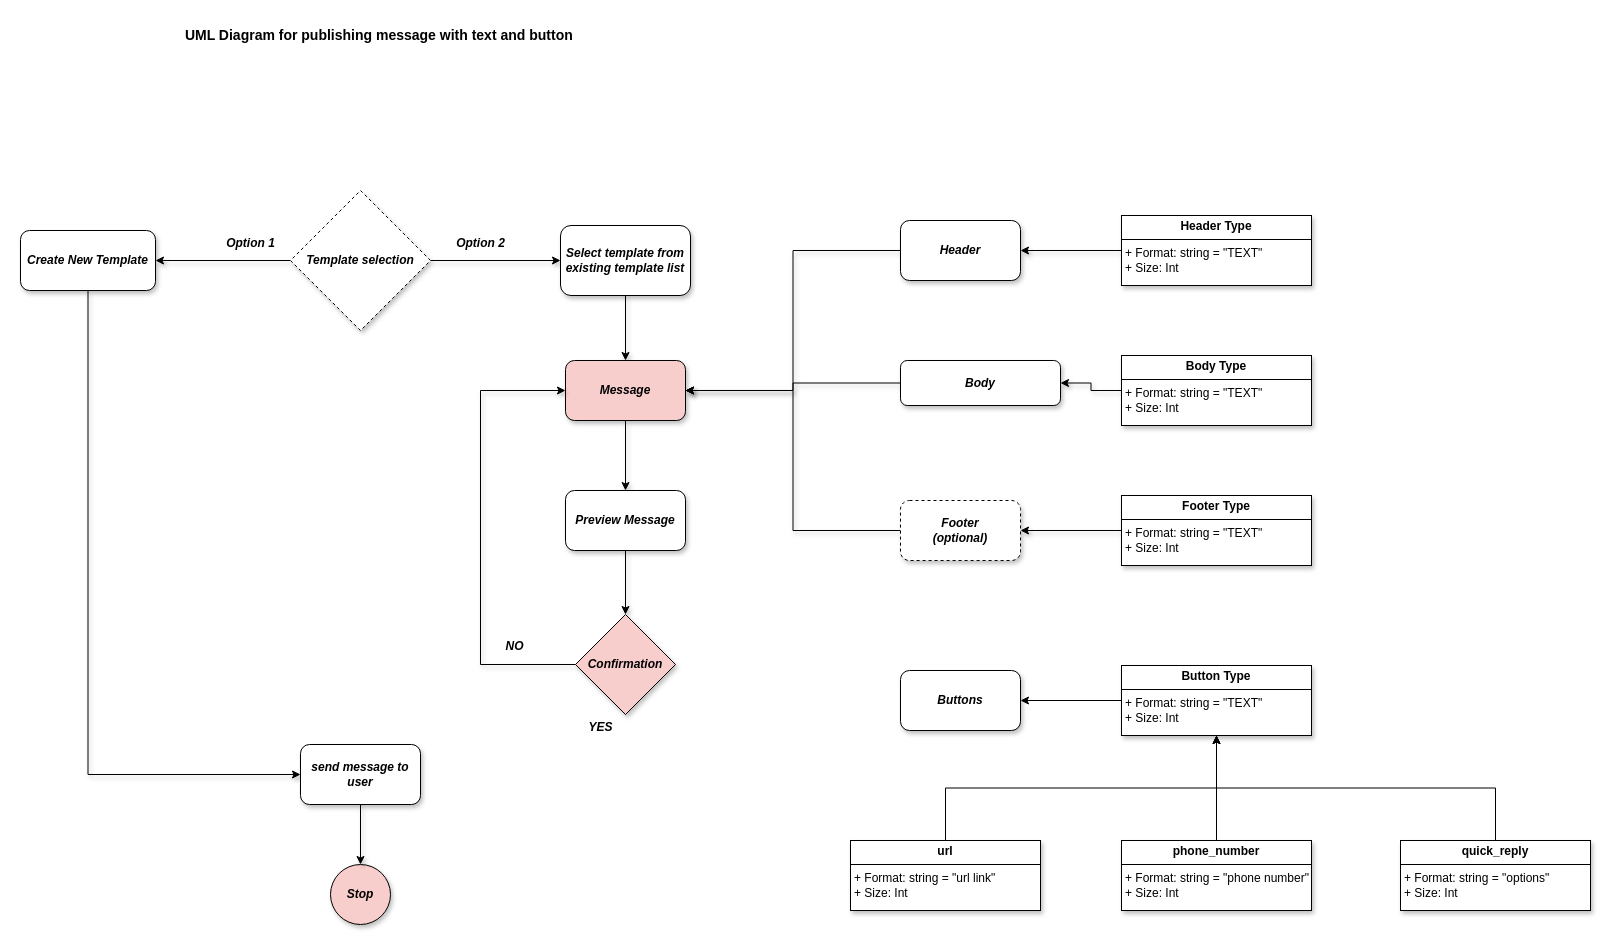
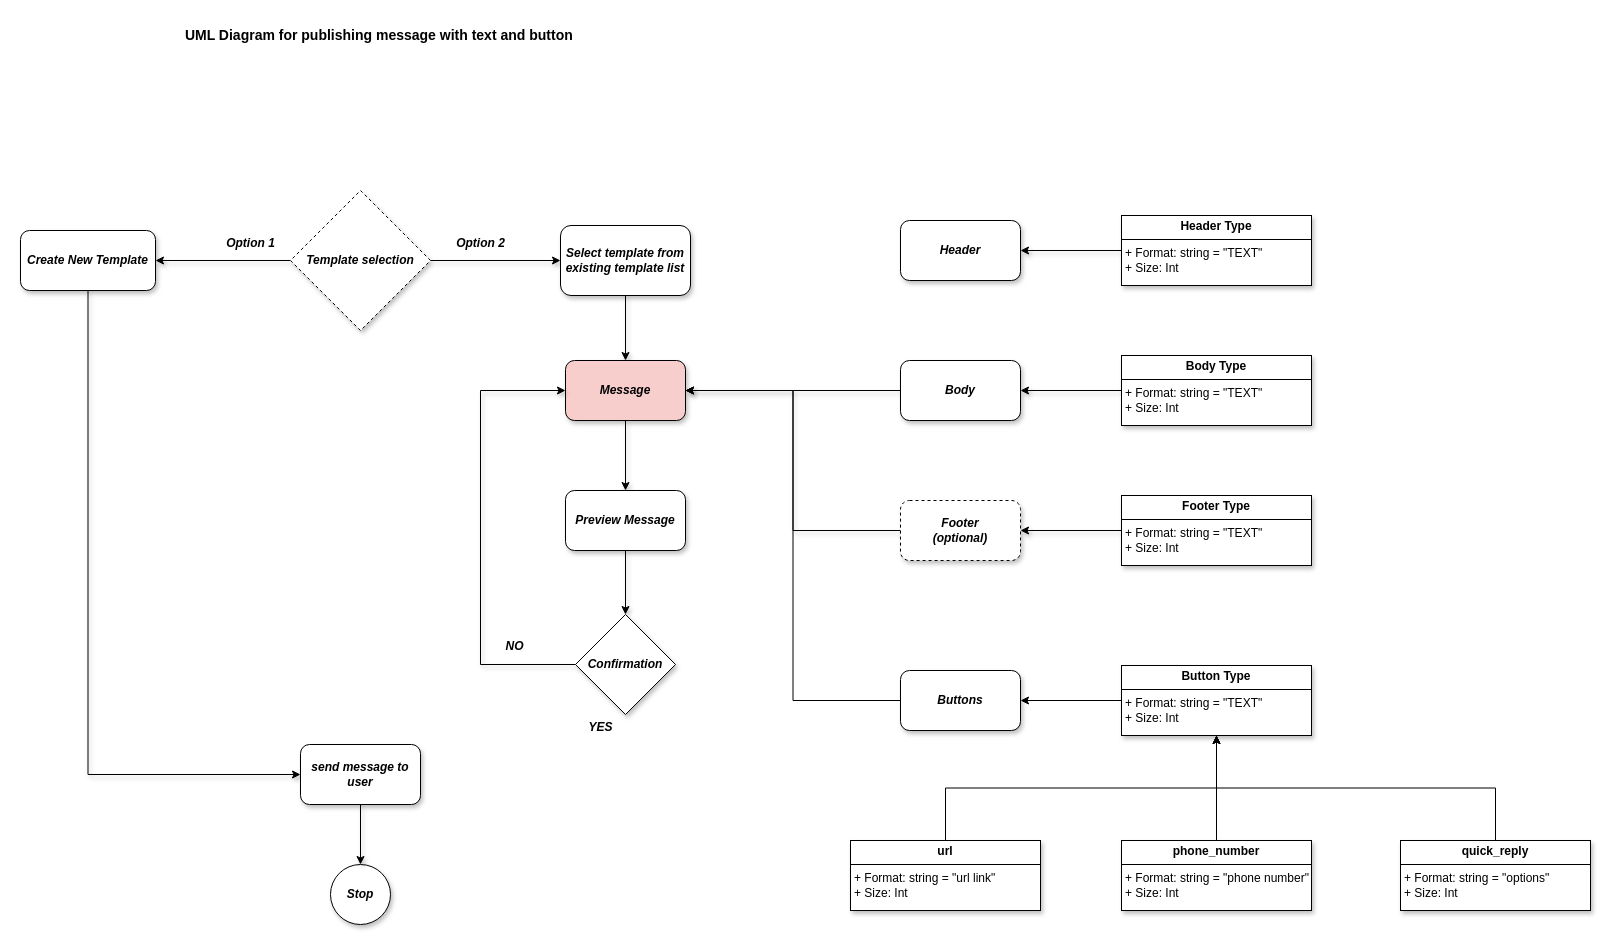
edge "Header" -> "Message": removed
node "Body": size 160x45 -> 120x60
node "Confirmation": fillcolor #f8cecc -> #ffffff
edge "Buttons" -> "Message": added
node "Stop": fillcolor #f8cecc -> #ffffff
